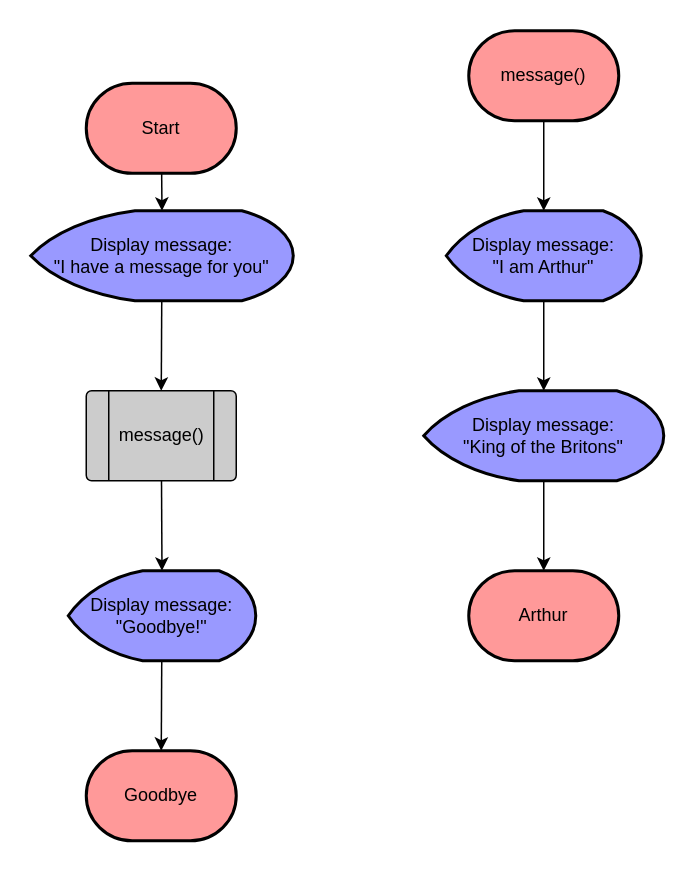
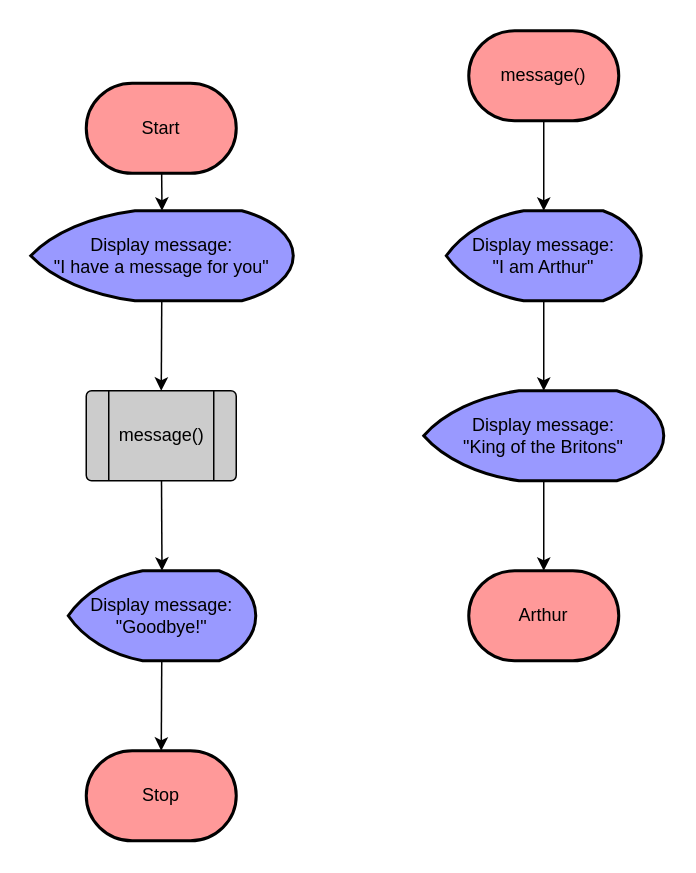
node "Goodbye": label "Goodbye" -> "Stop"
